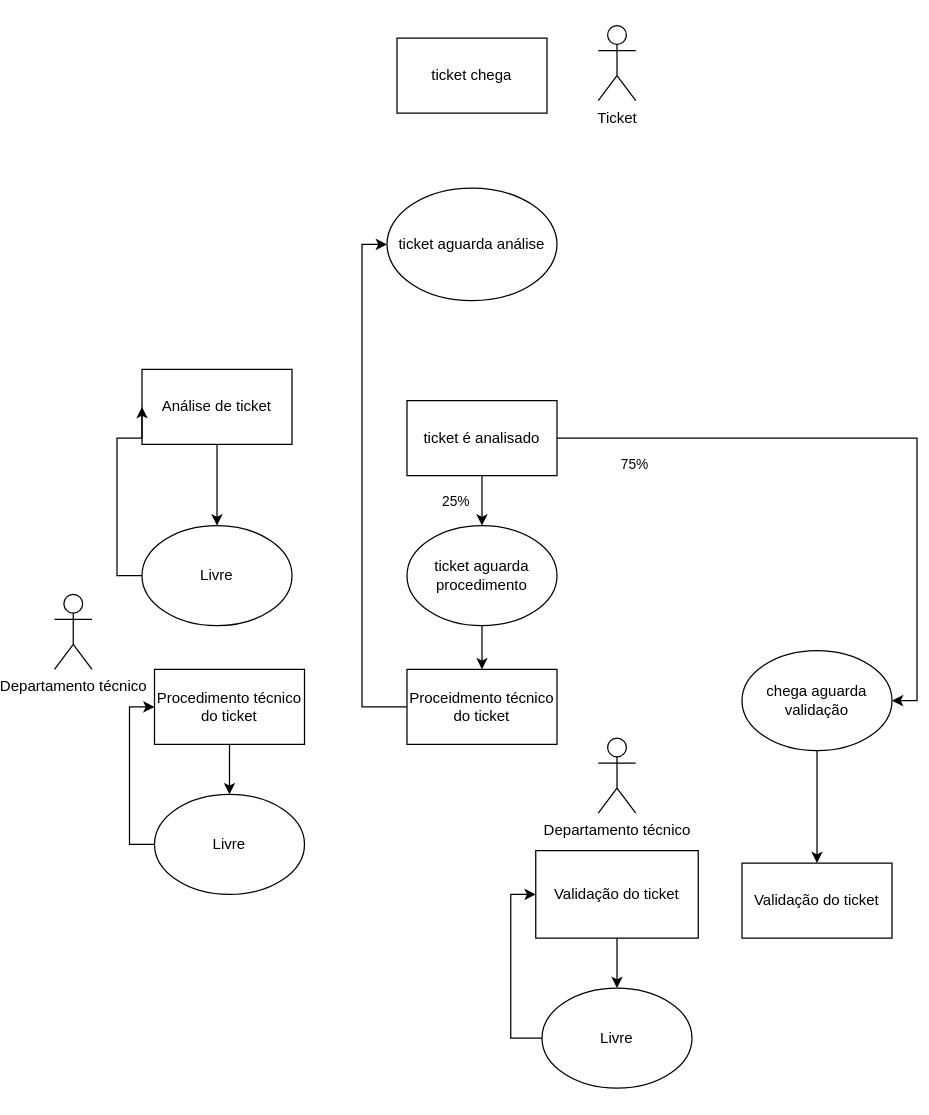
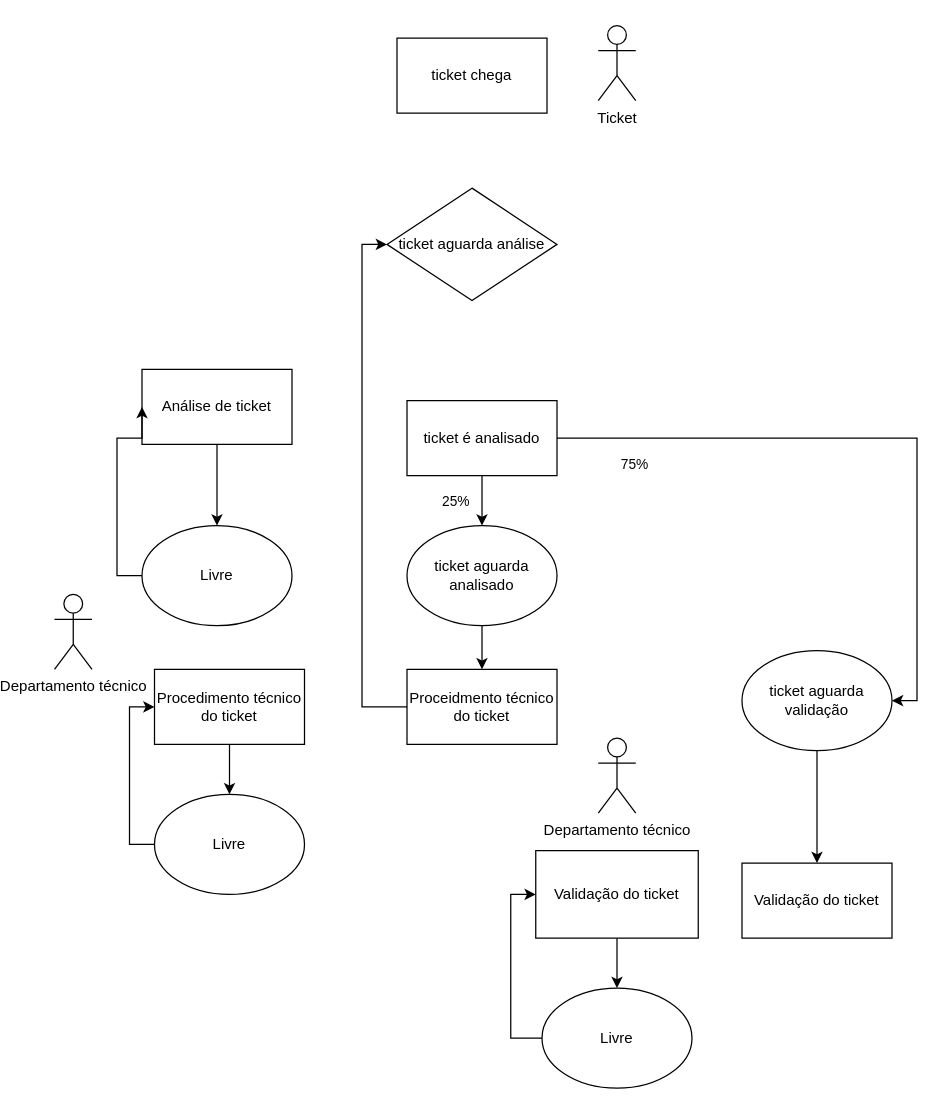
node "ticket aguarda análise": shape ellipse -> diamond
node "ticket aguarda procedimento": label "ticket aguarda procedimento" -> "ticket aguarda analisado"
node "chega aguarda validação": label "chega aguarda validação" -> "ticket aguarda validação"
